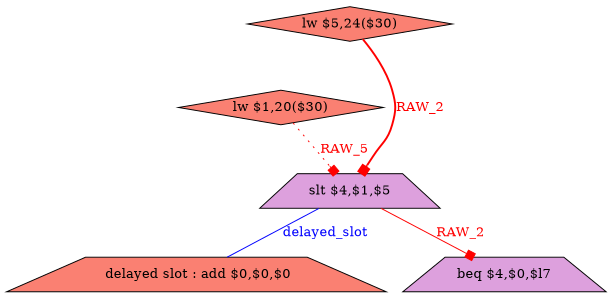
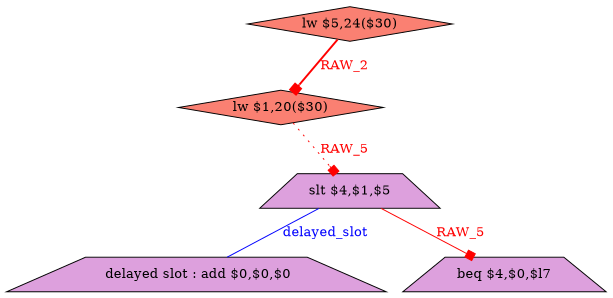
edge "lw $5,24($30)" -> "slt $4,$1,$5": now "lw $5,24($30)" -> "lw $1,20($30)"
edge "slt $4,$1,$5" -> "beq $4,$0,$l7": label "RAW_2" -> "RAW_5"
node "delayed slot : add $0,$0,$0": fillcolor salmon -> plum
